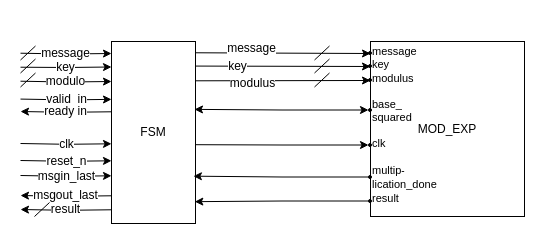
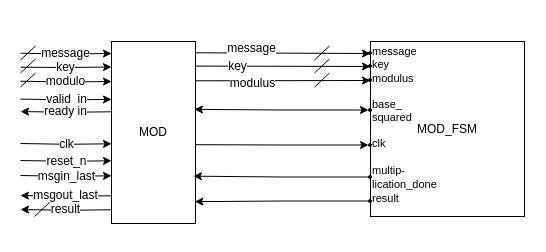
node "MOD_EXP": label "MOD_EXP" -> "MOD_FSM"
node "FSM": label "FSM" -> "MOD"
